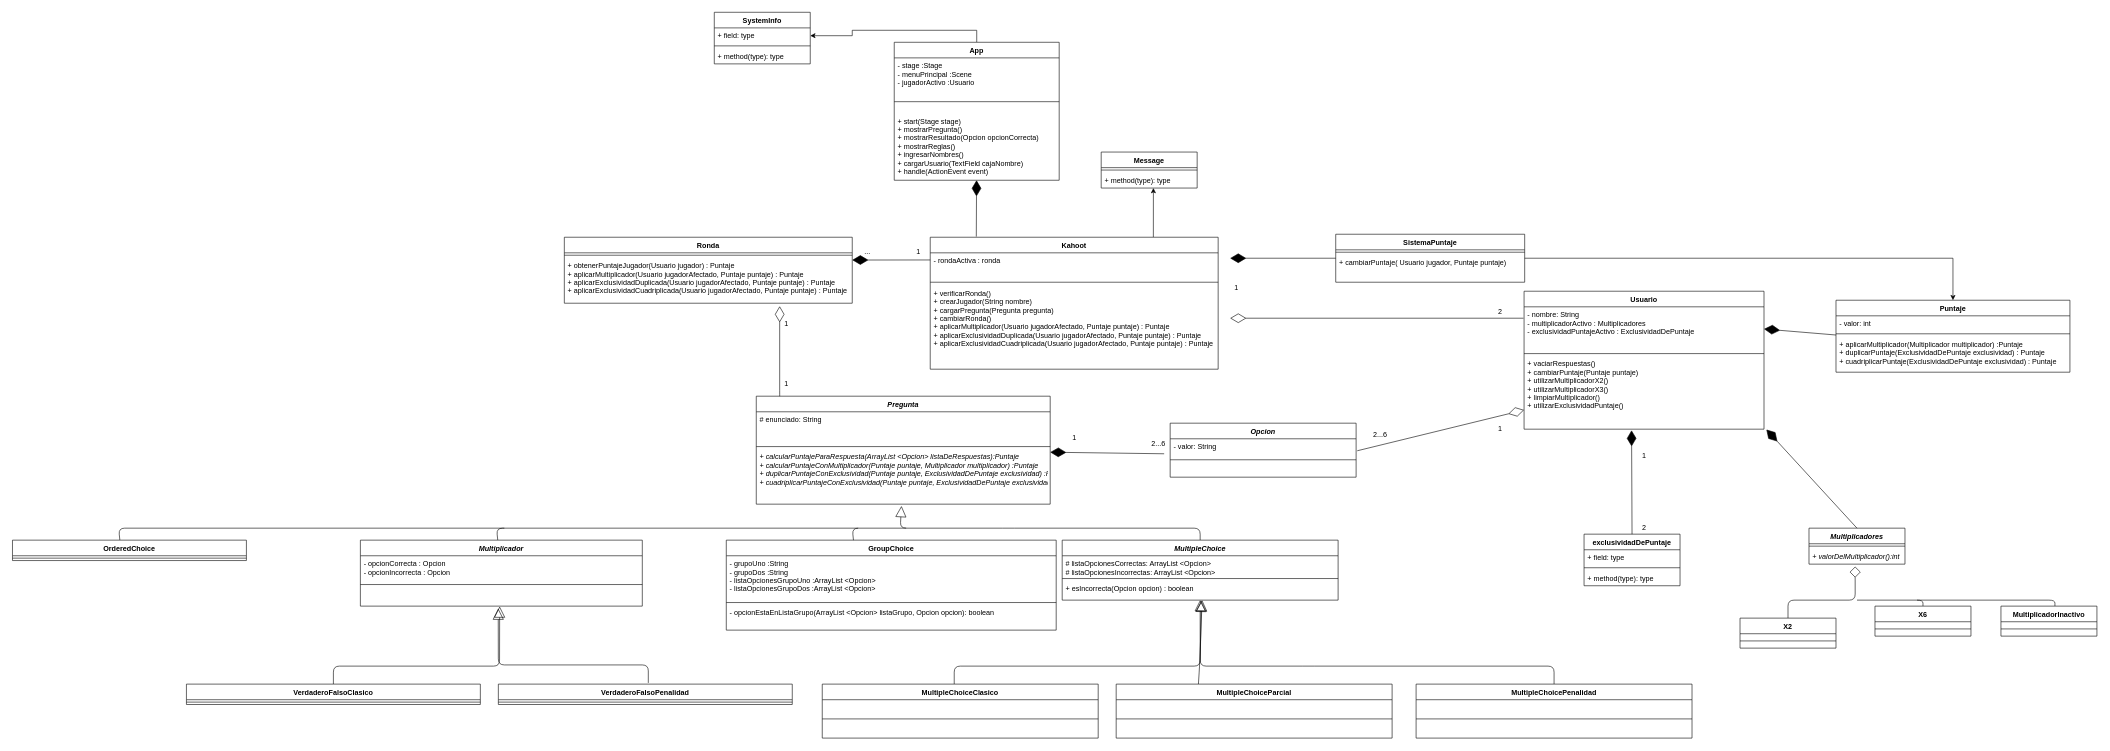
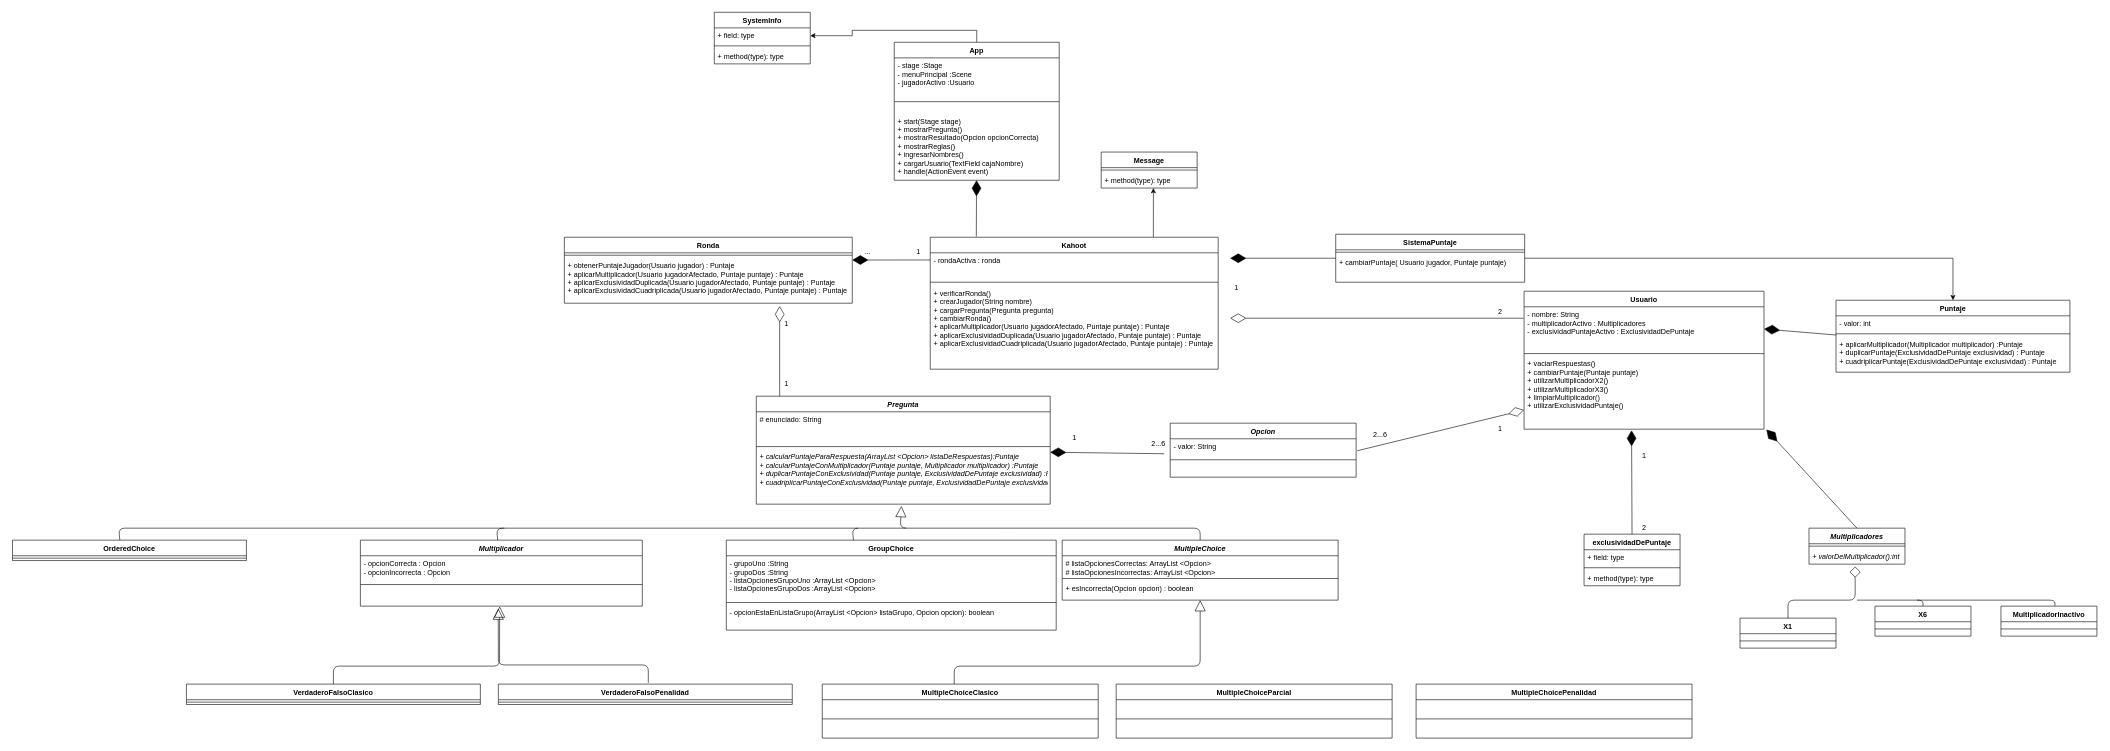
node "X2": label "X2" -> "X1"
edge "MultipleChoicePenalidad" -> "+ esIncorrecta(Opcion opcion) : boolean": removed
edge "MultipleChoiceParcial" -> "+ esIncorrecta(Opcion opcion) : boolean": removed
